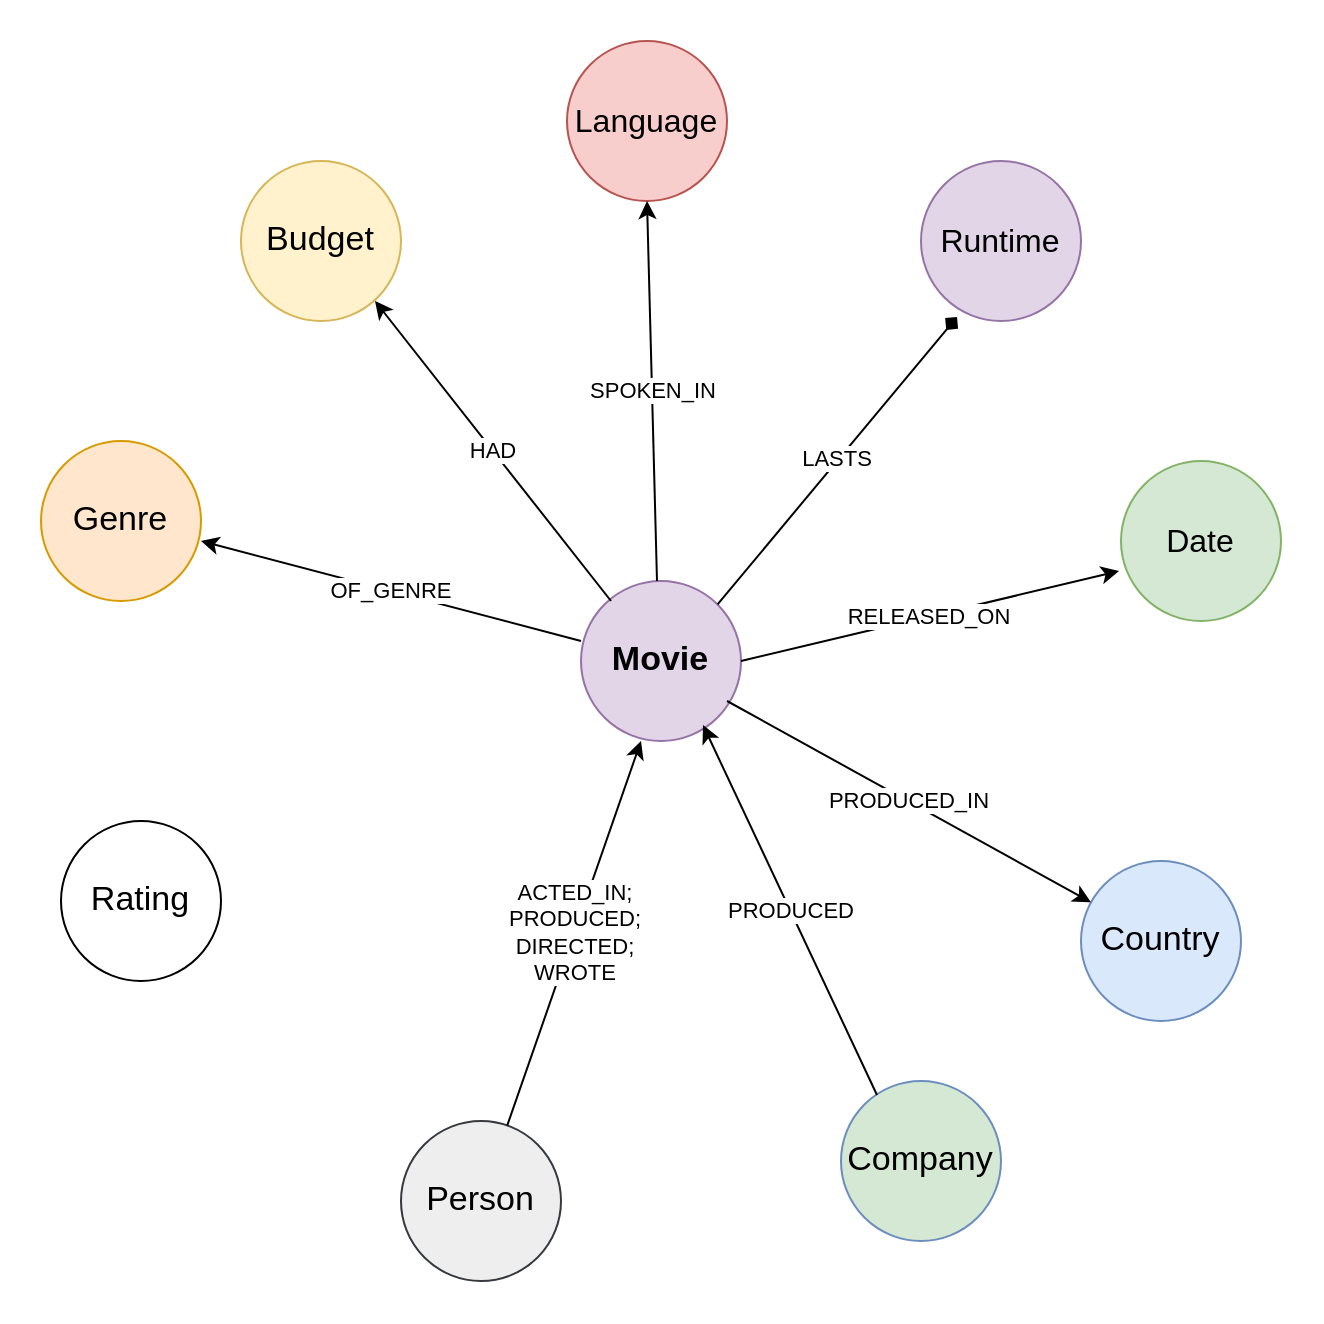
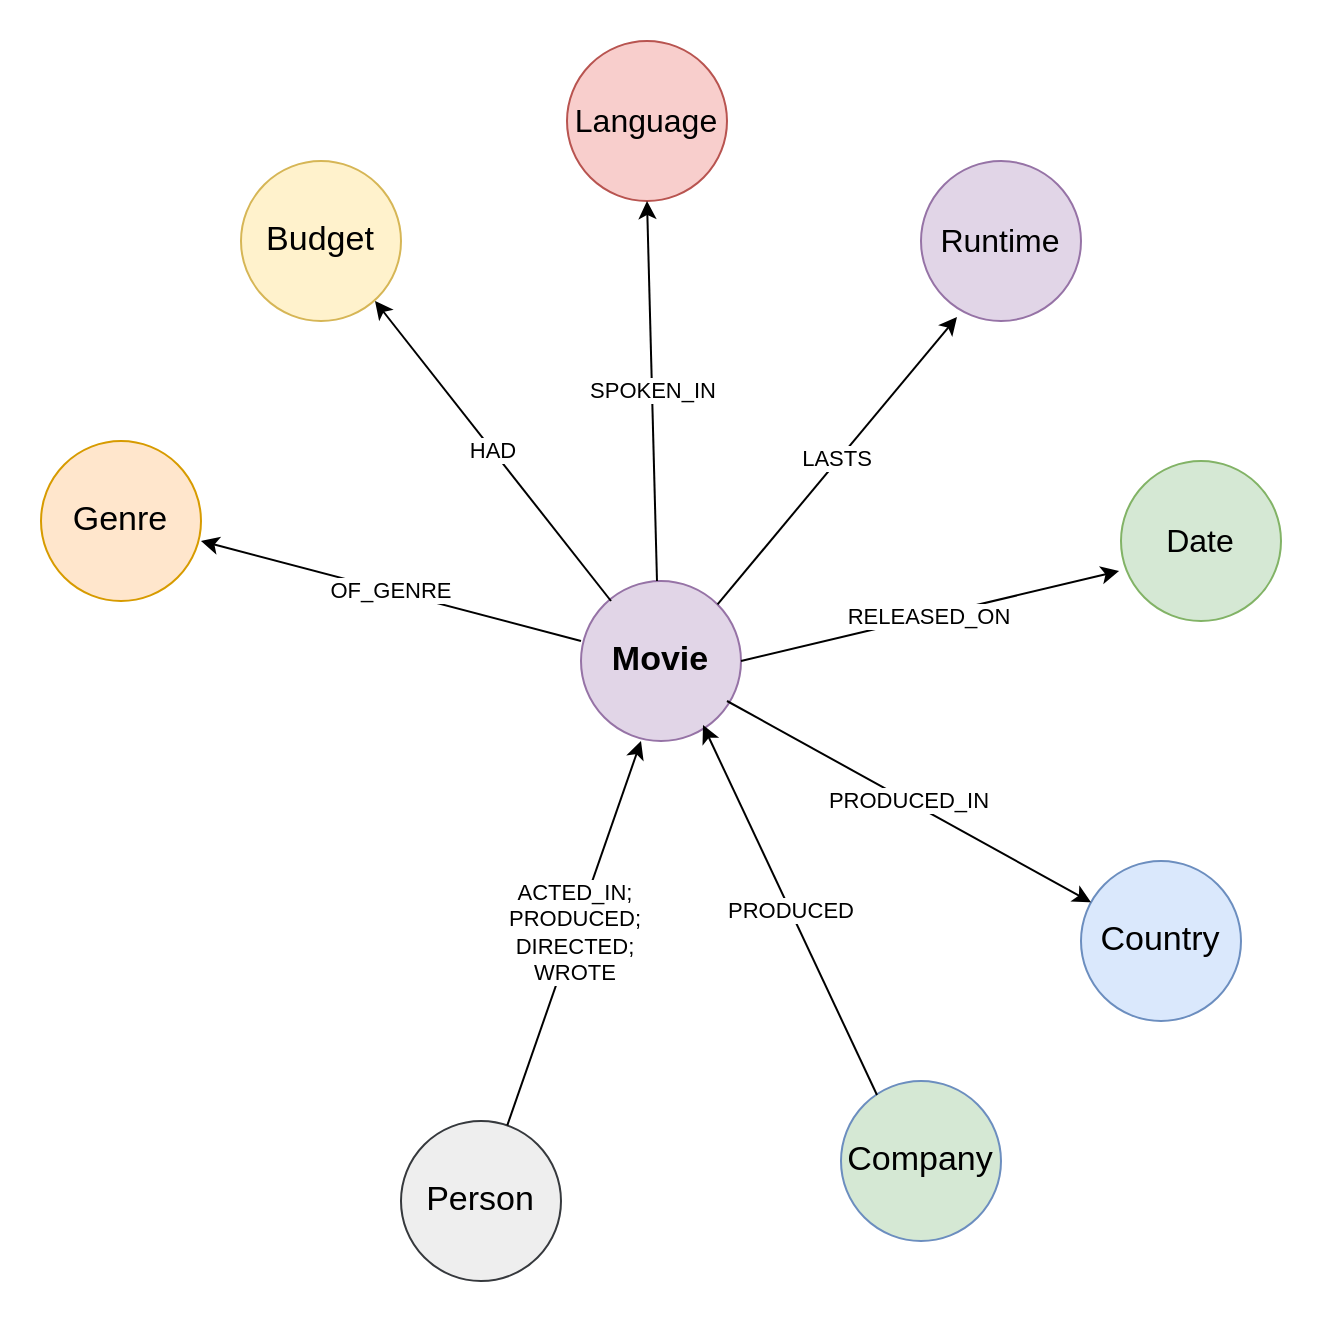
edge "Movie" -> "Runtime": arrowhead diamond -> classic
node "Rating": removed
